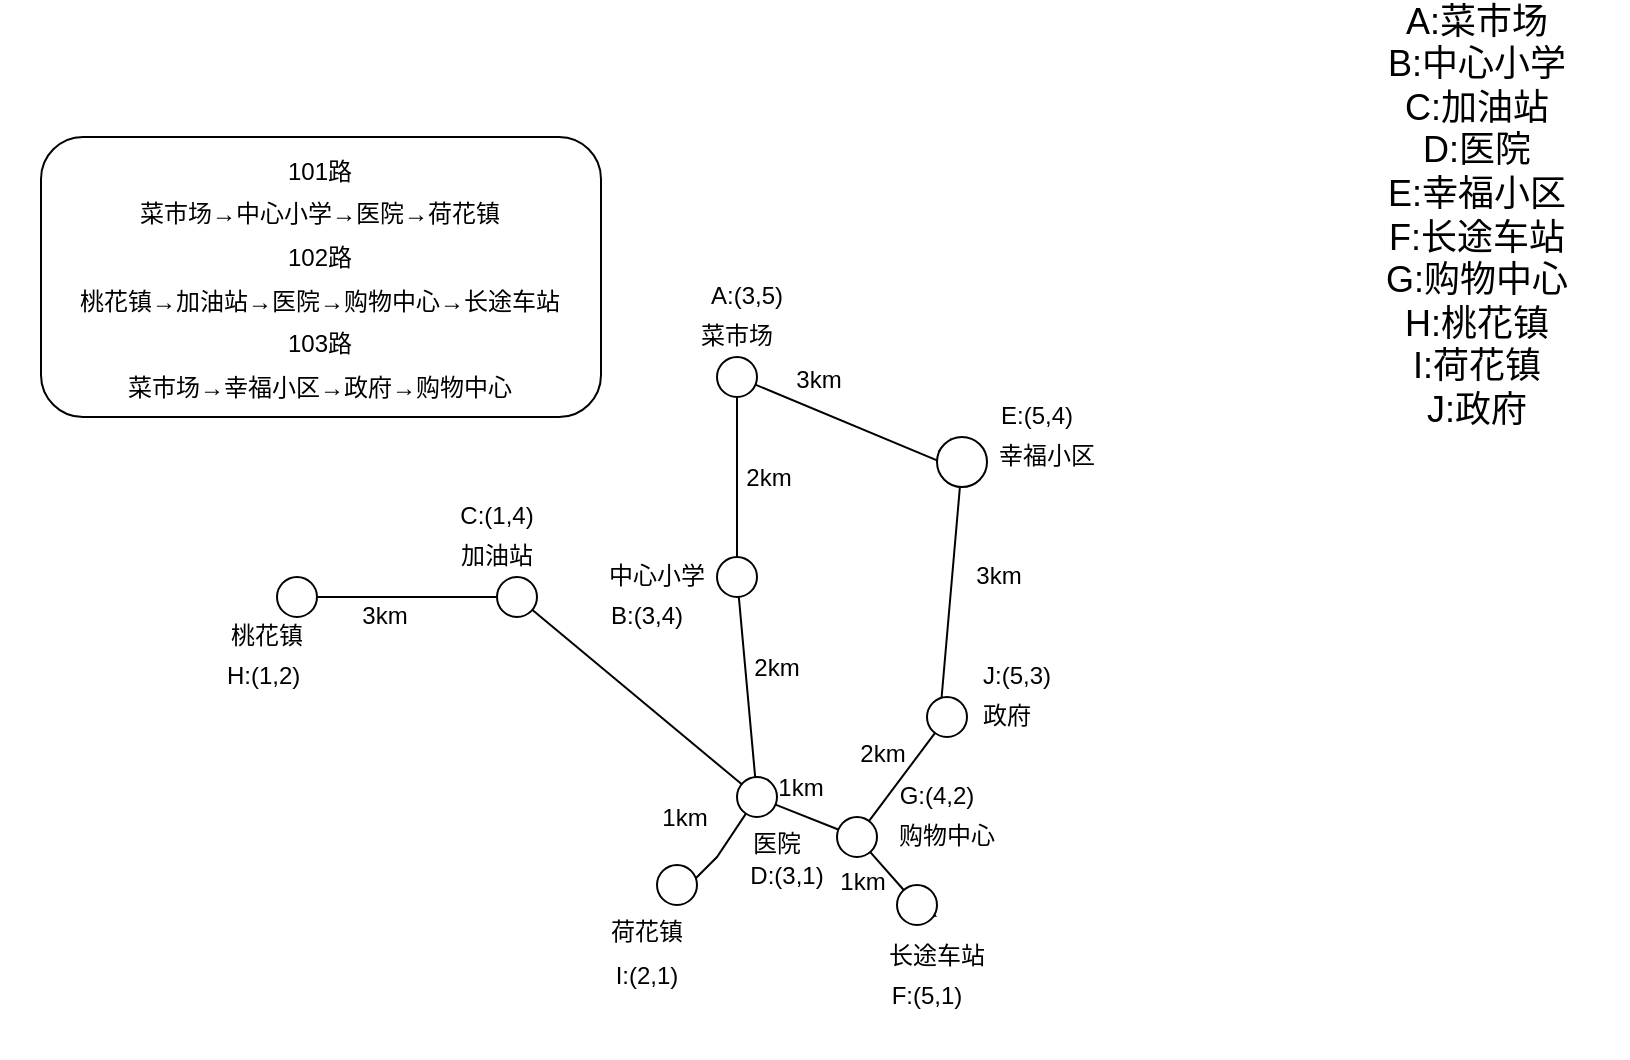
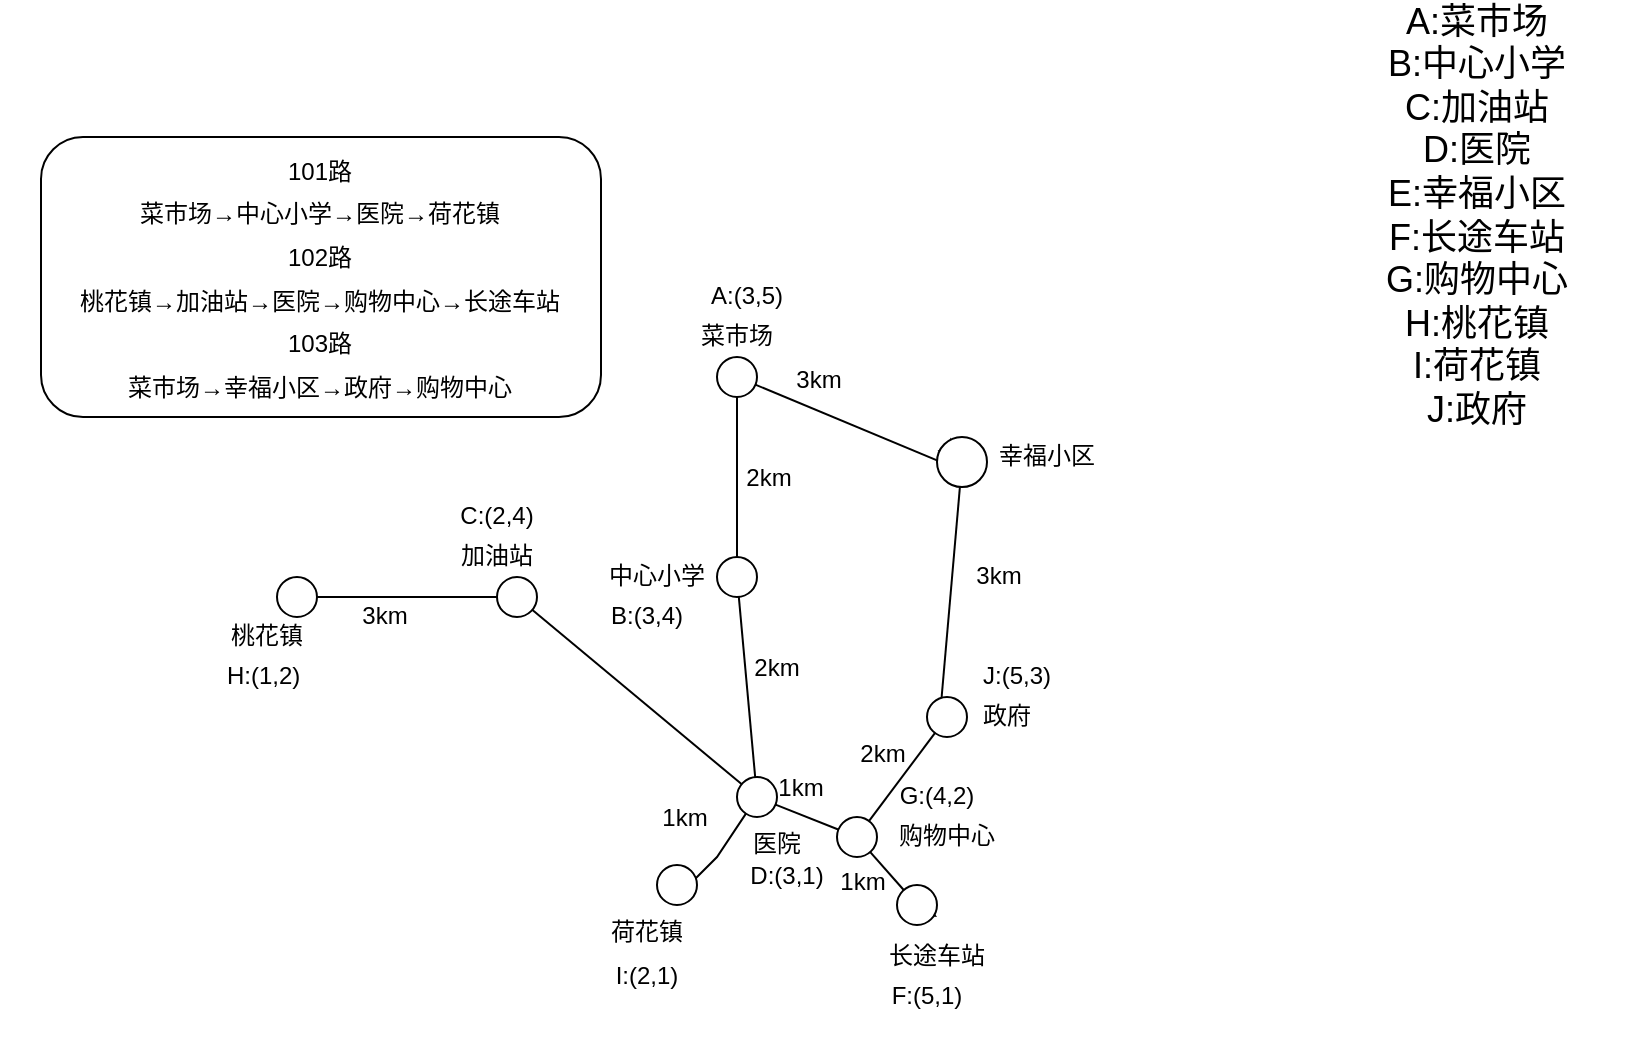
node "E:(5,4)": removed
node "C:(1,4)": label "C:(1,4)" -> "C:(2,4)"
